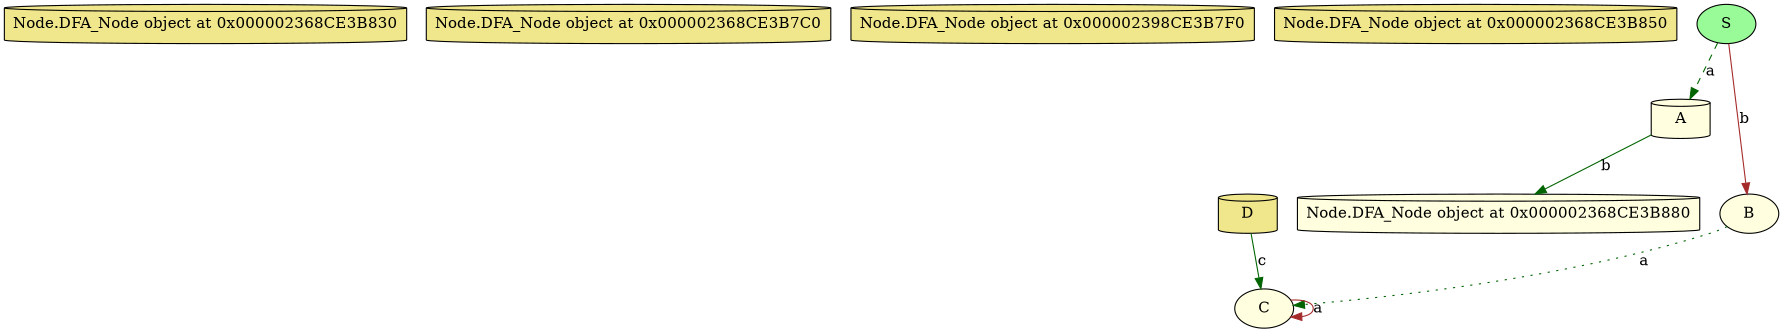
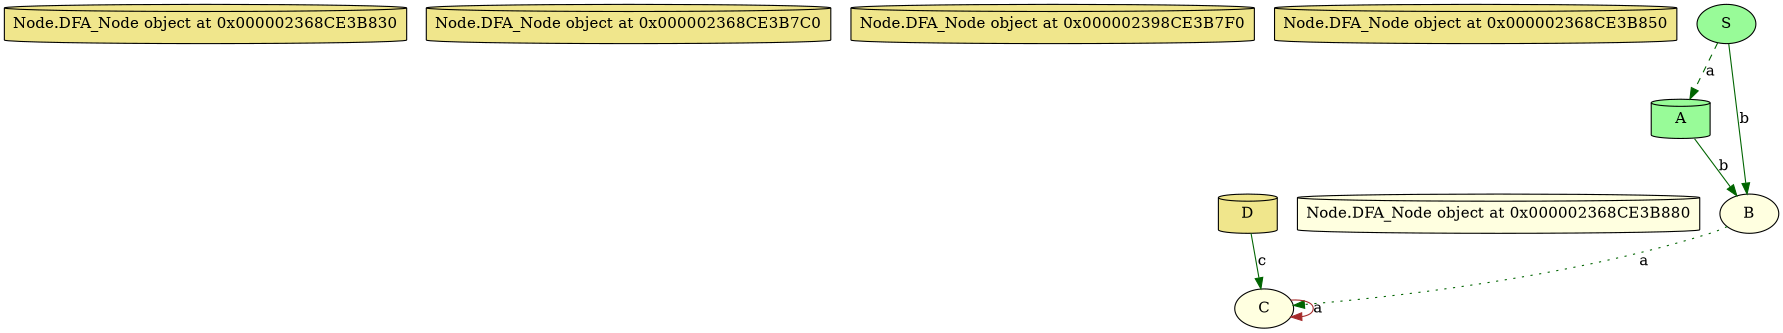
edge "S" -> "B": color brown -> darkgreen
node "A": fillcolor lightyellow -> palegreen
edge "A" -> "Node.DFA_Node object at 0x000002368CE3B880": now "A" -> "B"
